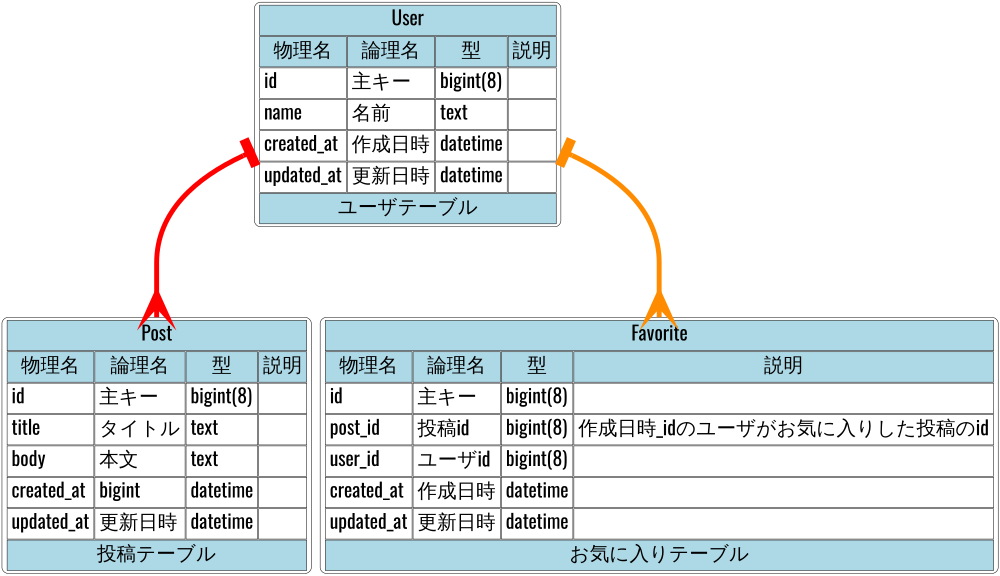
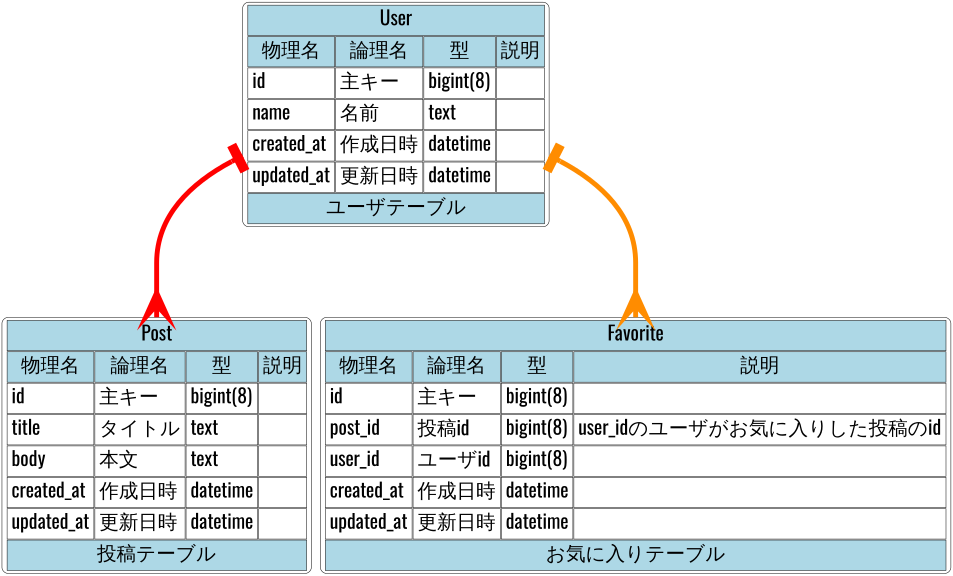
node "Favorite": text "作成日時_idのユーザがお気に入りした投稿のid" -> "user_idのユーザがお気に入りした投稿のid"
node "Post": text "bigint" -> "作成日時"
